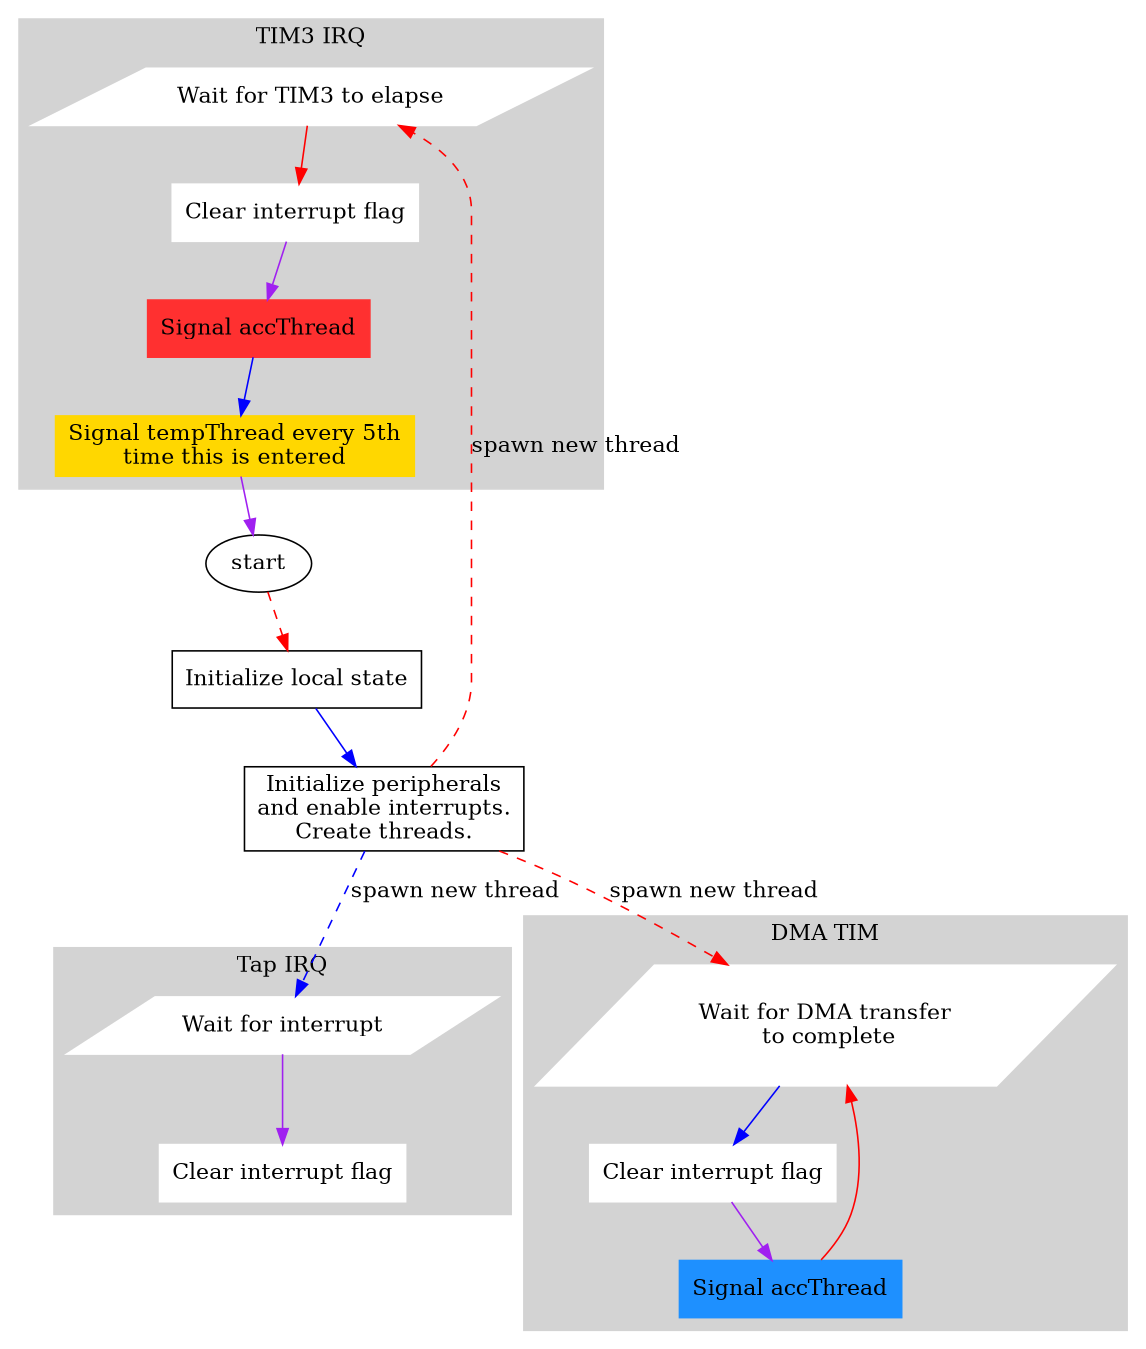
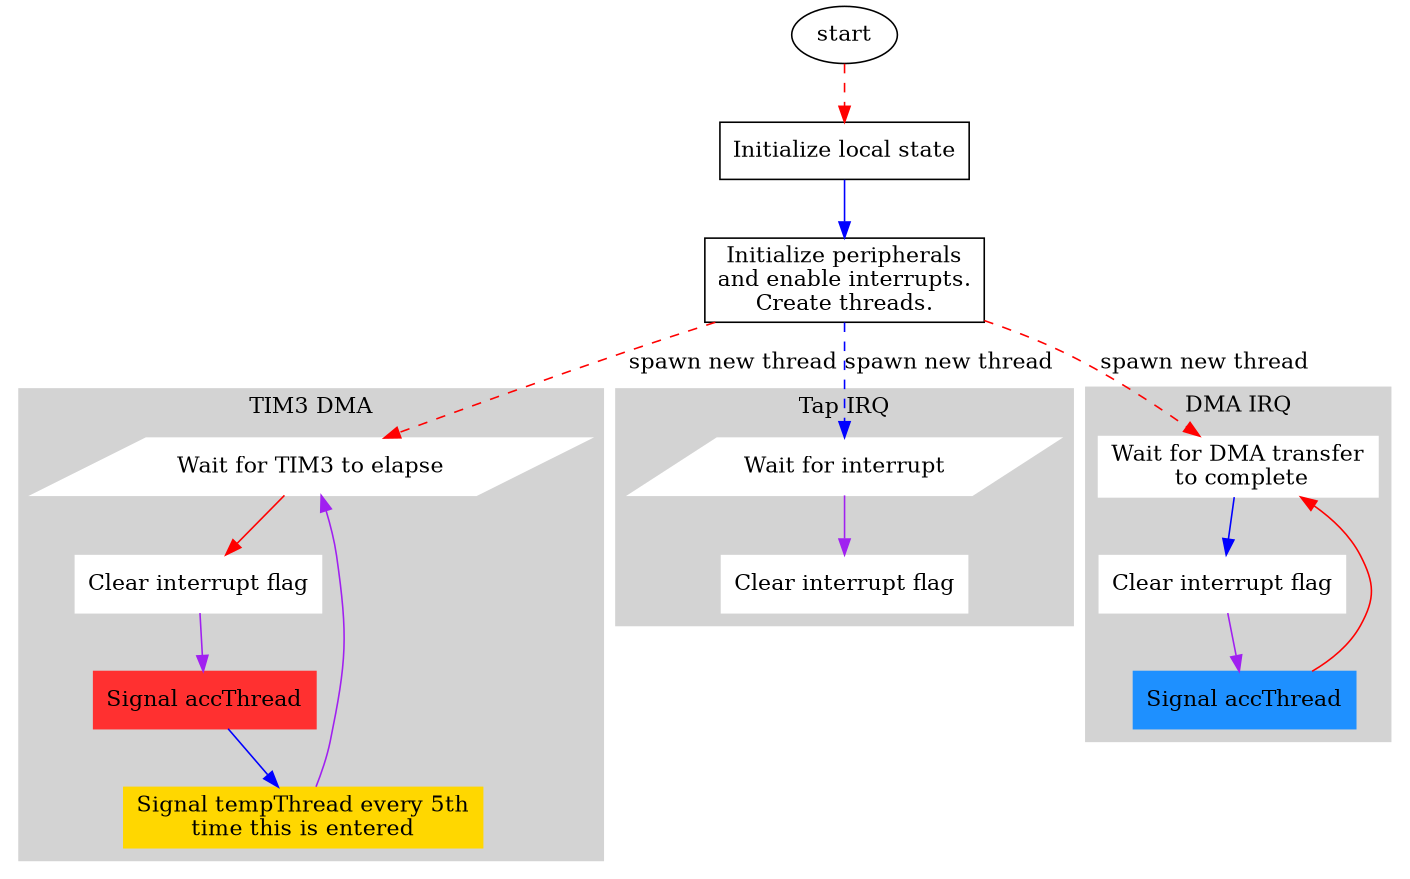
cluster "TIM3 IRQ": label "TIM3 IRQ" -> "TIM3 DMA"
edge "Signal tempThread every 5th time this is entered" -> "start": now "Signal tempThread every 5th time this is entered" -> "Wait for TIM3 to elapse"
cluster "DMA TIM": label "DMA TIM" -> "DMA IRQ"
node "Wait for DMA transfer to complete": shape parallelogram -> box
